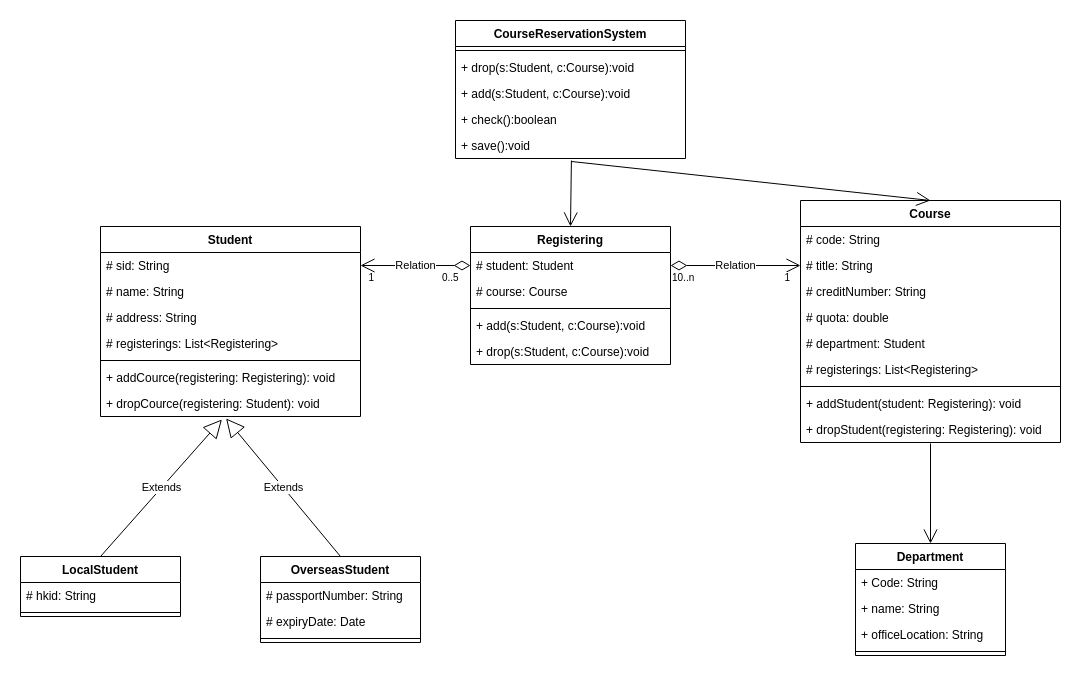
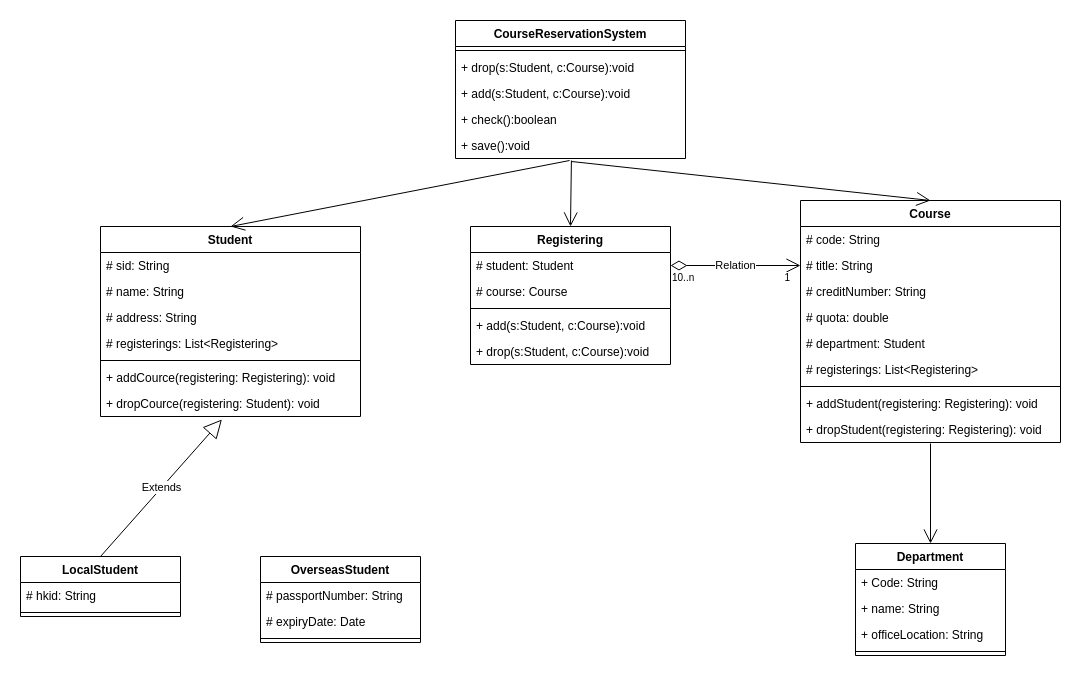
edge "+ save():void" -> "Student": added
edge "# sid: String" -- "# student: Student": removed, labels "1", "Relation", "0..5"
node "+ addStudent(student: Registering): void": label "+ addStudent(student: Registering): void" -> "+ addStudent(registering: Registering): void"
edge "OverseasStudent" -> "+ dropCource(registering: Student): void": removed, label "Extends"
